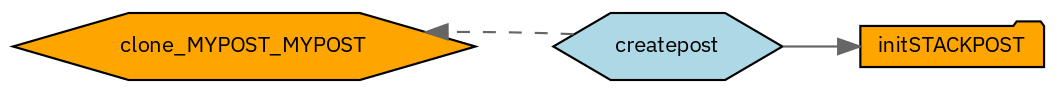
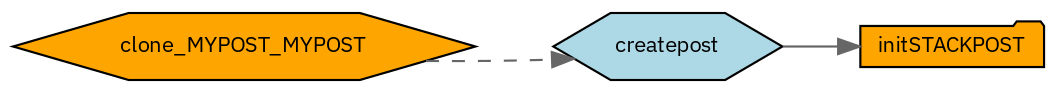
edge "createpost" -> "clone_MYPOST_MYPOST": reversed
